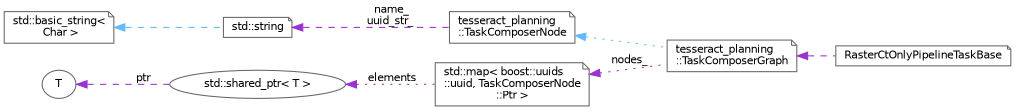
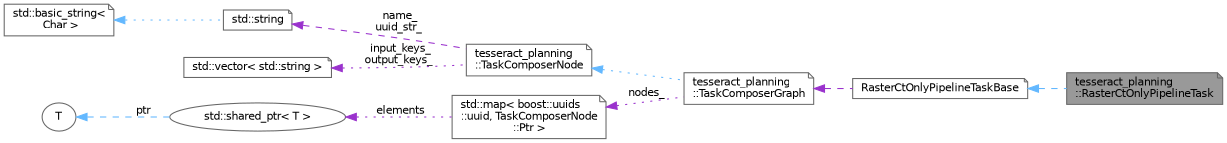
edge "std::string" -> "std::basic_string< Char >": style dashed -> dotted
node "std::vector< std::string >": added
edge "std::shared_ptr< T >" -> "T": color darkorchid3 -> steelblue1
node "tesseract_planning ::RasterCtOnlyPipelineTask": added
